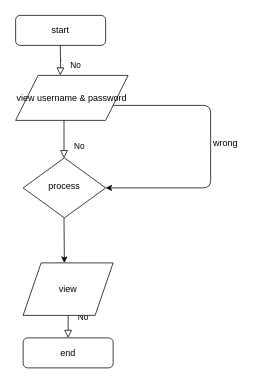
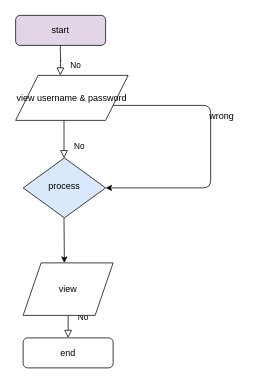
node "start": fillcolor #ffffff -> #e1d5e7
node "wrong": moved (225, 143) -> (222, 117)
node "process": fillcolor #ffffff -> #dae8fc
